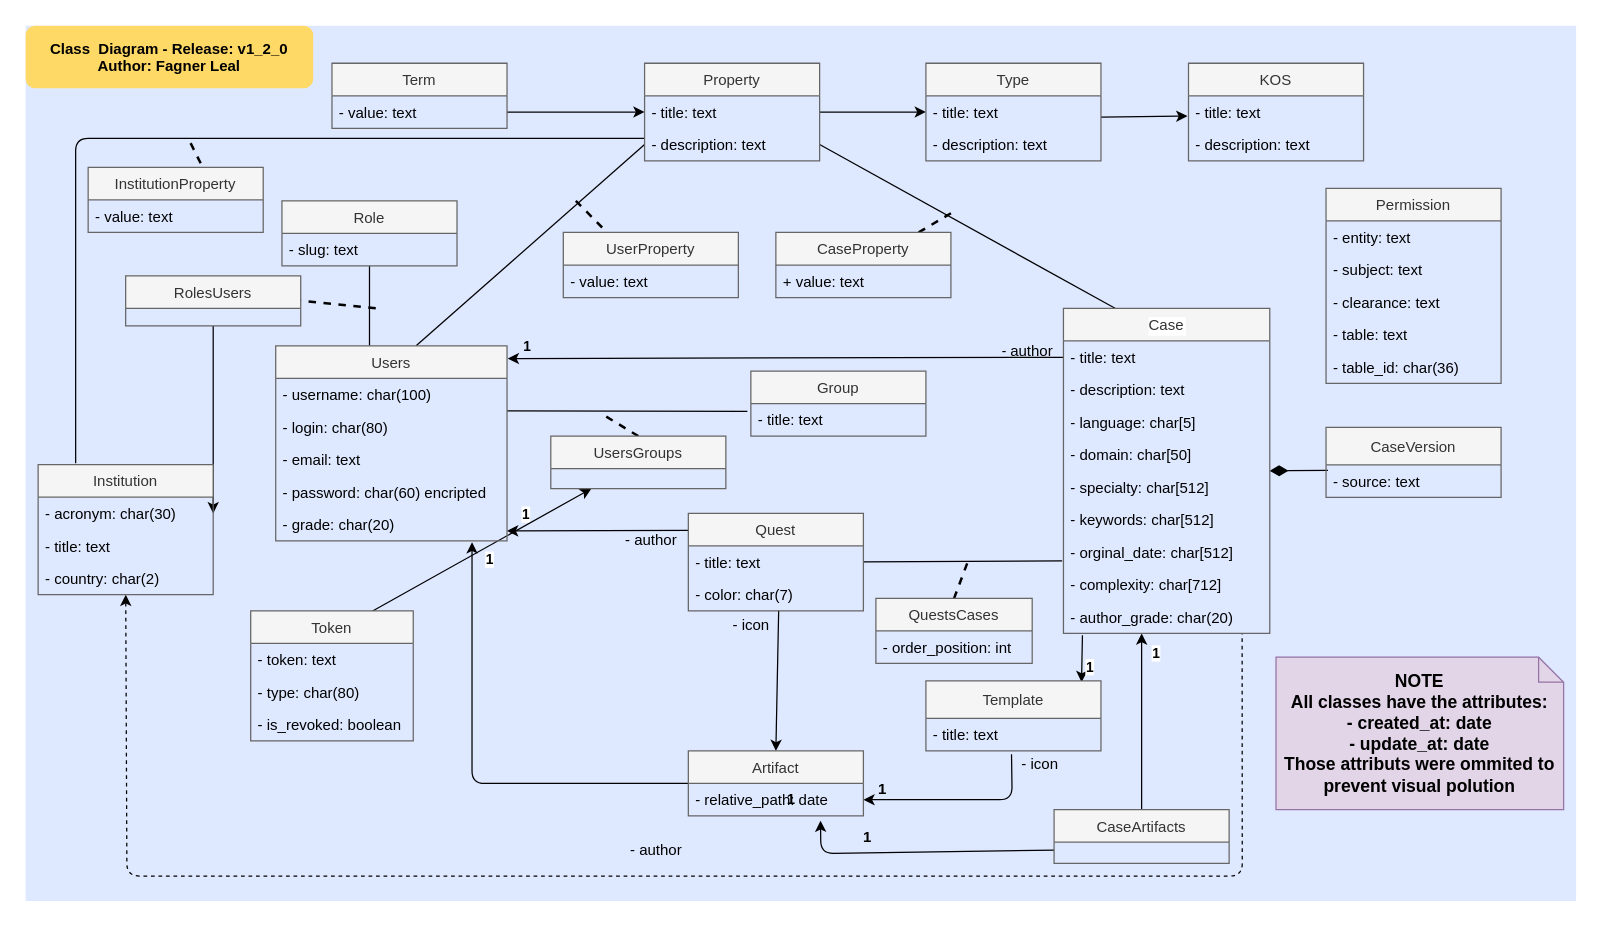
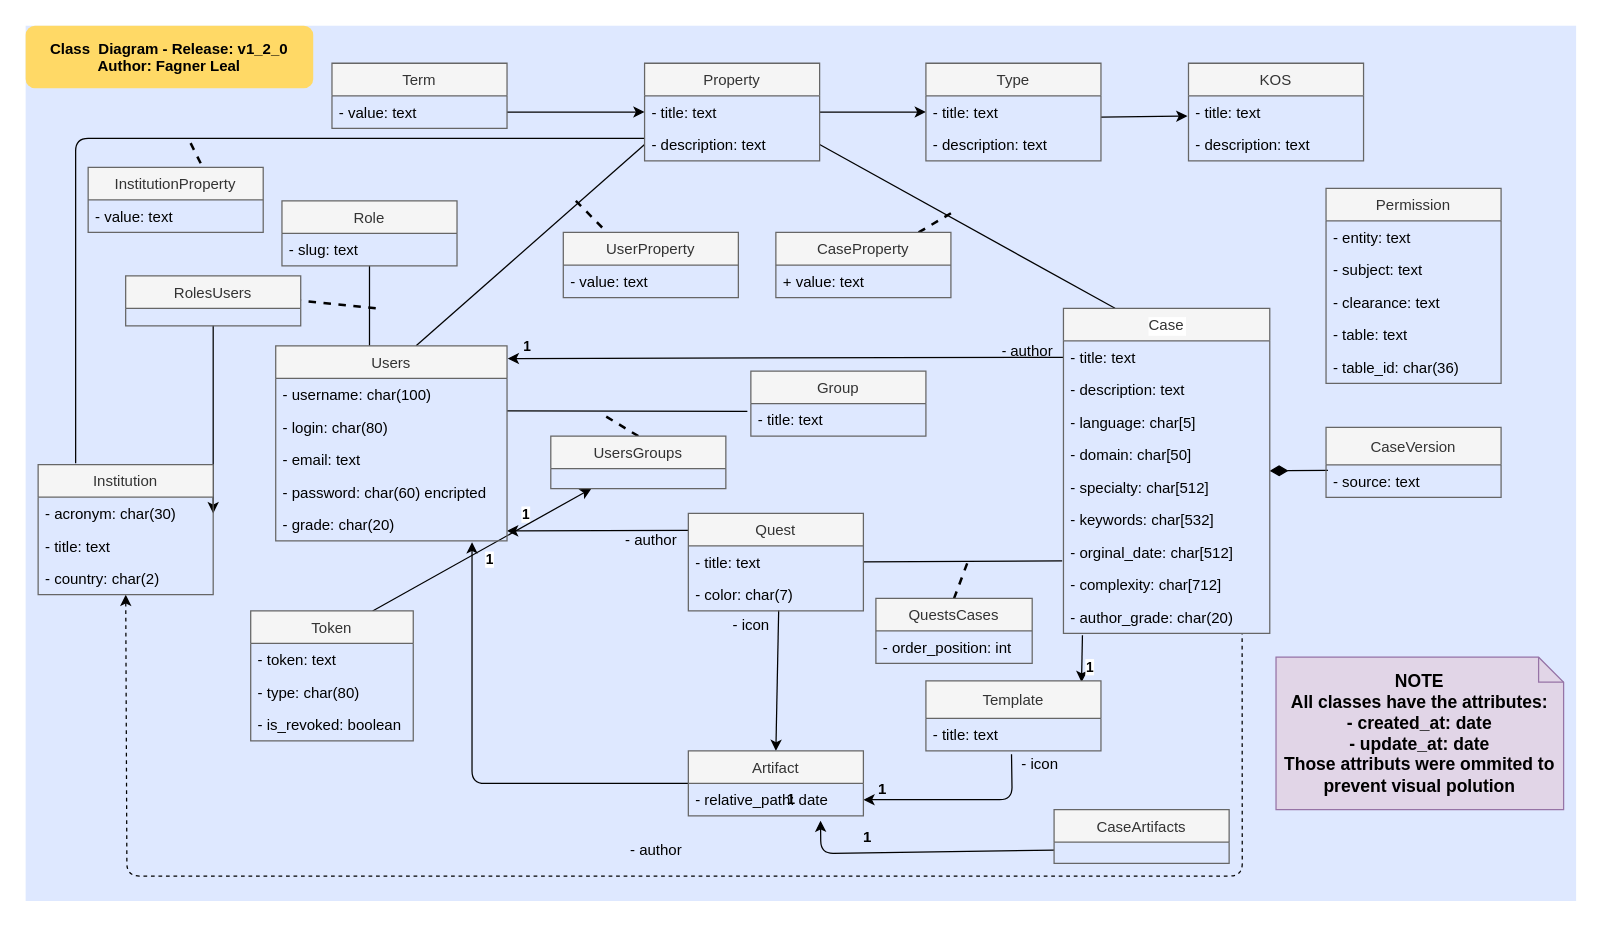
node "- keywords: char[512]": label "- keywords: char[512]" -> "- keywords: char[532]"
edge "CaseArtifacts" -> "- author_grade: char(20)": removed, label "1"
